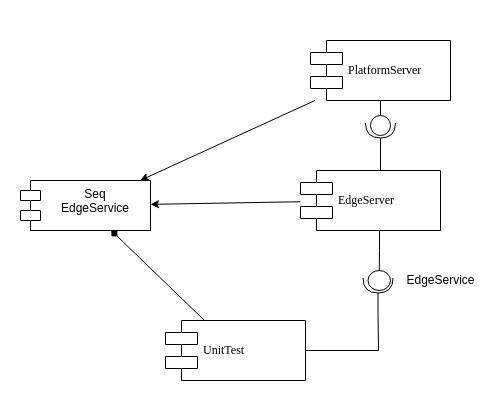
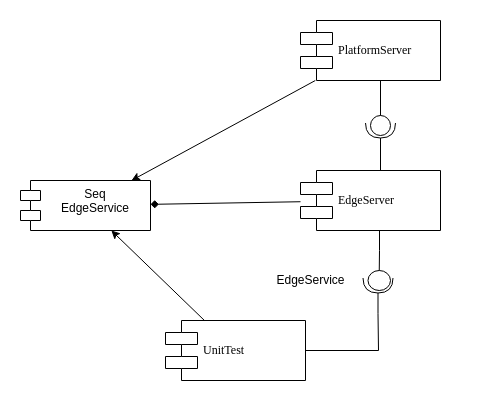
node "PlatformServer": moved (381, 71) -> (371, 51)
edge "EdgeServer" -> "Seq EdgeService": arrowhead classic -> diamond
edge "UnitTest" -> "Seq EdgeService": arrowhead diamond -> classic
node "EdgeService": moved (441, 281) -> (311, 281)
